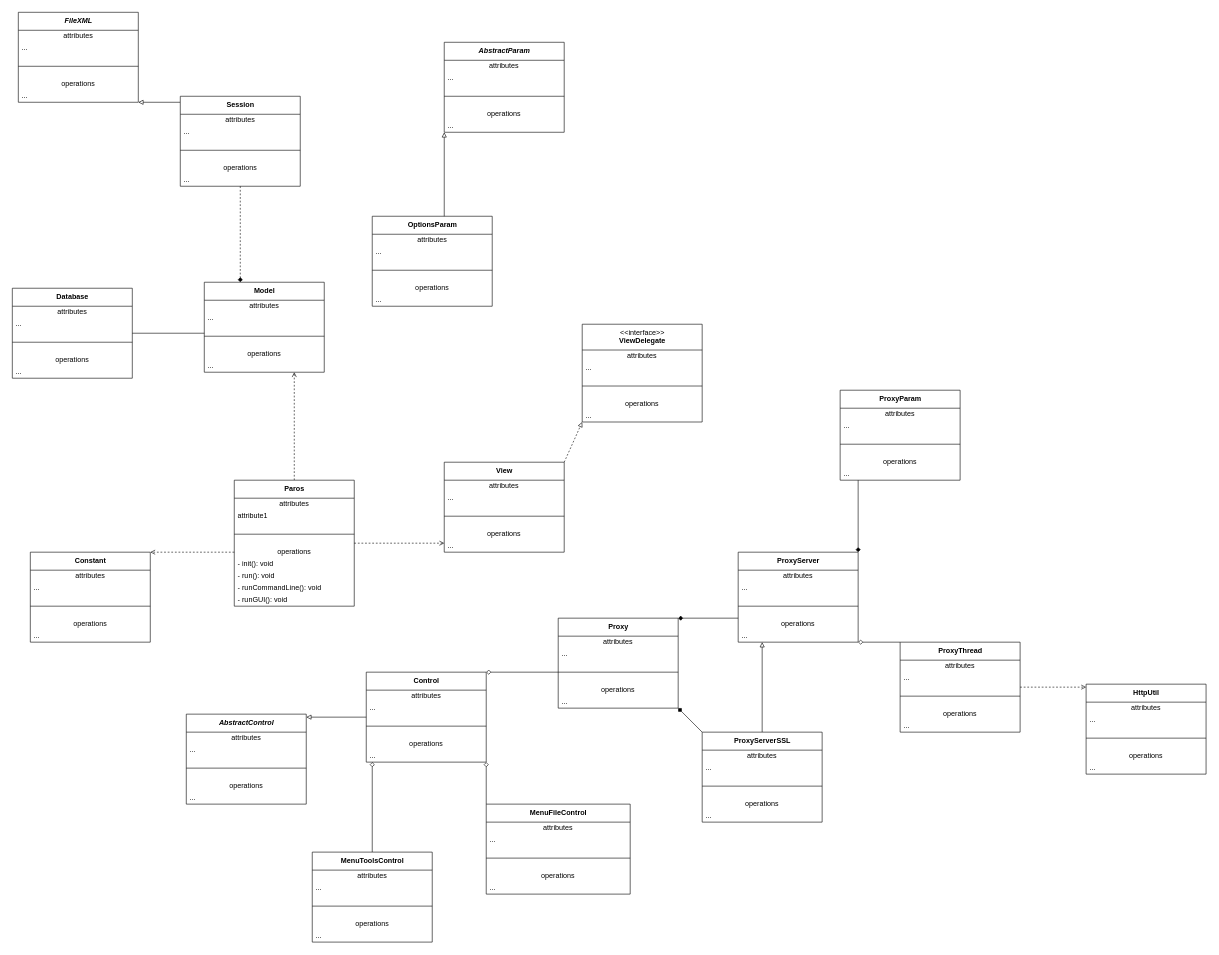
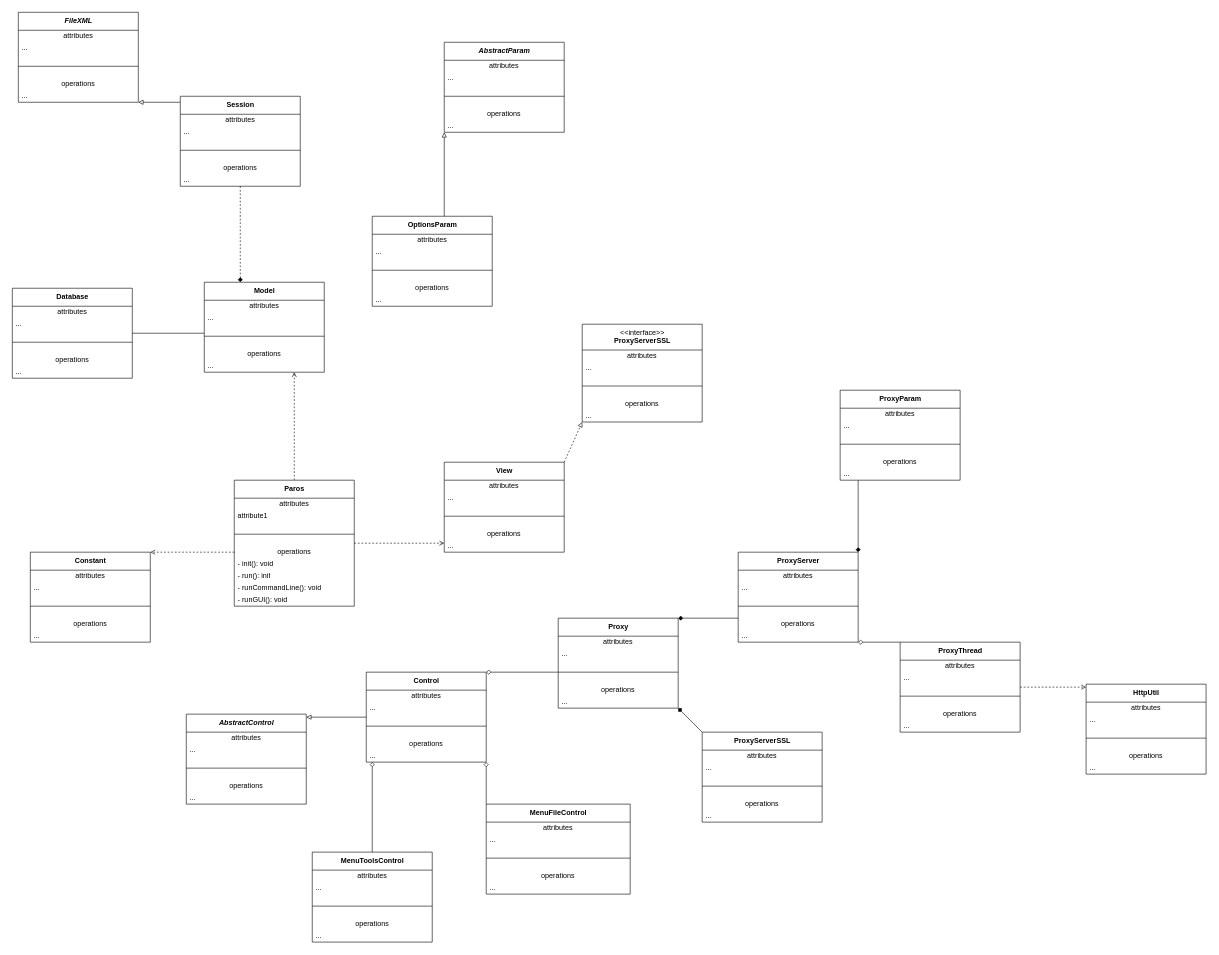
node "<<interface>> ViewDelegate": label "<<interface>> ViewDelegate" -> "<<interface>> ProxyServerSSL"
node "- run(): void": label "- run(): void" -> "- run(): init"
edge "ProxyServerSSL" -> "ProxyServer": removed
